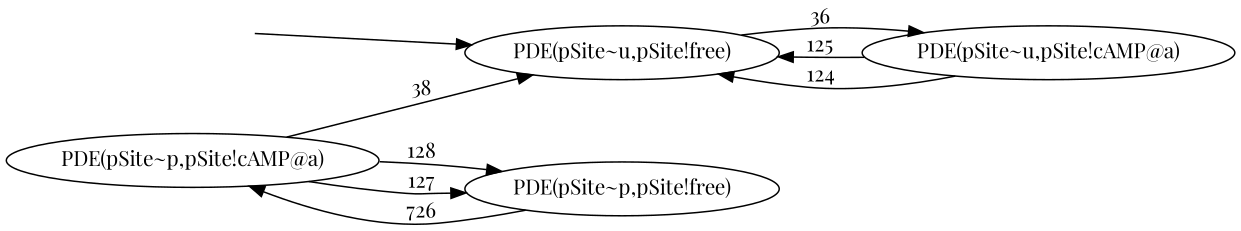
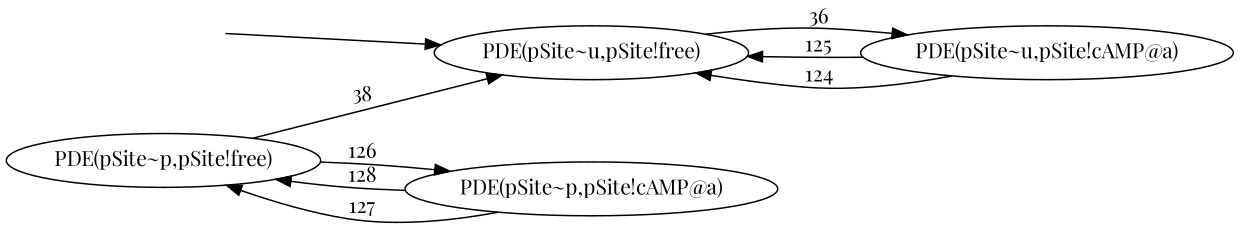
edge "PDE(pSite~p,pSite!cAMP@a)" -> "PDE(pSite~u,pSite!free)": now "PDE(pSite~p,pSite!free)" -> "PDE(pSite~u,pSite!free)"
edge "PDE(pSite~p,pSite!free)" -> "PDE(pSite~p,pSite!cAMP@a)": label "726" -> "126"
